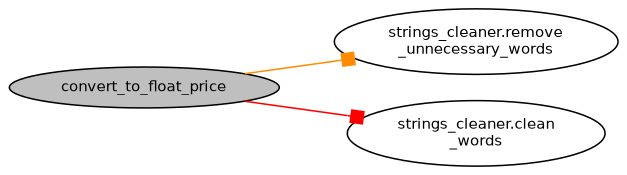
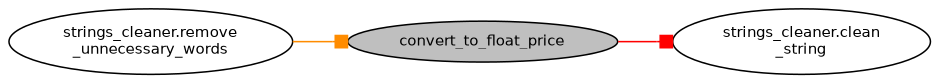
edge "convert_to_float_price" -> "strings_cleaner.remove _unnecessary_words": reversed
node "strings_cleaner.clean _words": label "strings_cleaner.clean _words" -> "strings_cleaner.clean _string"
